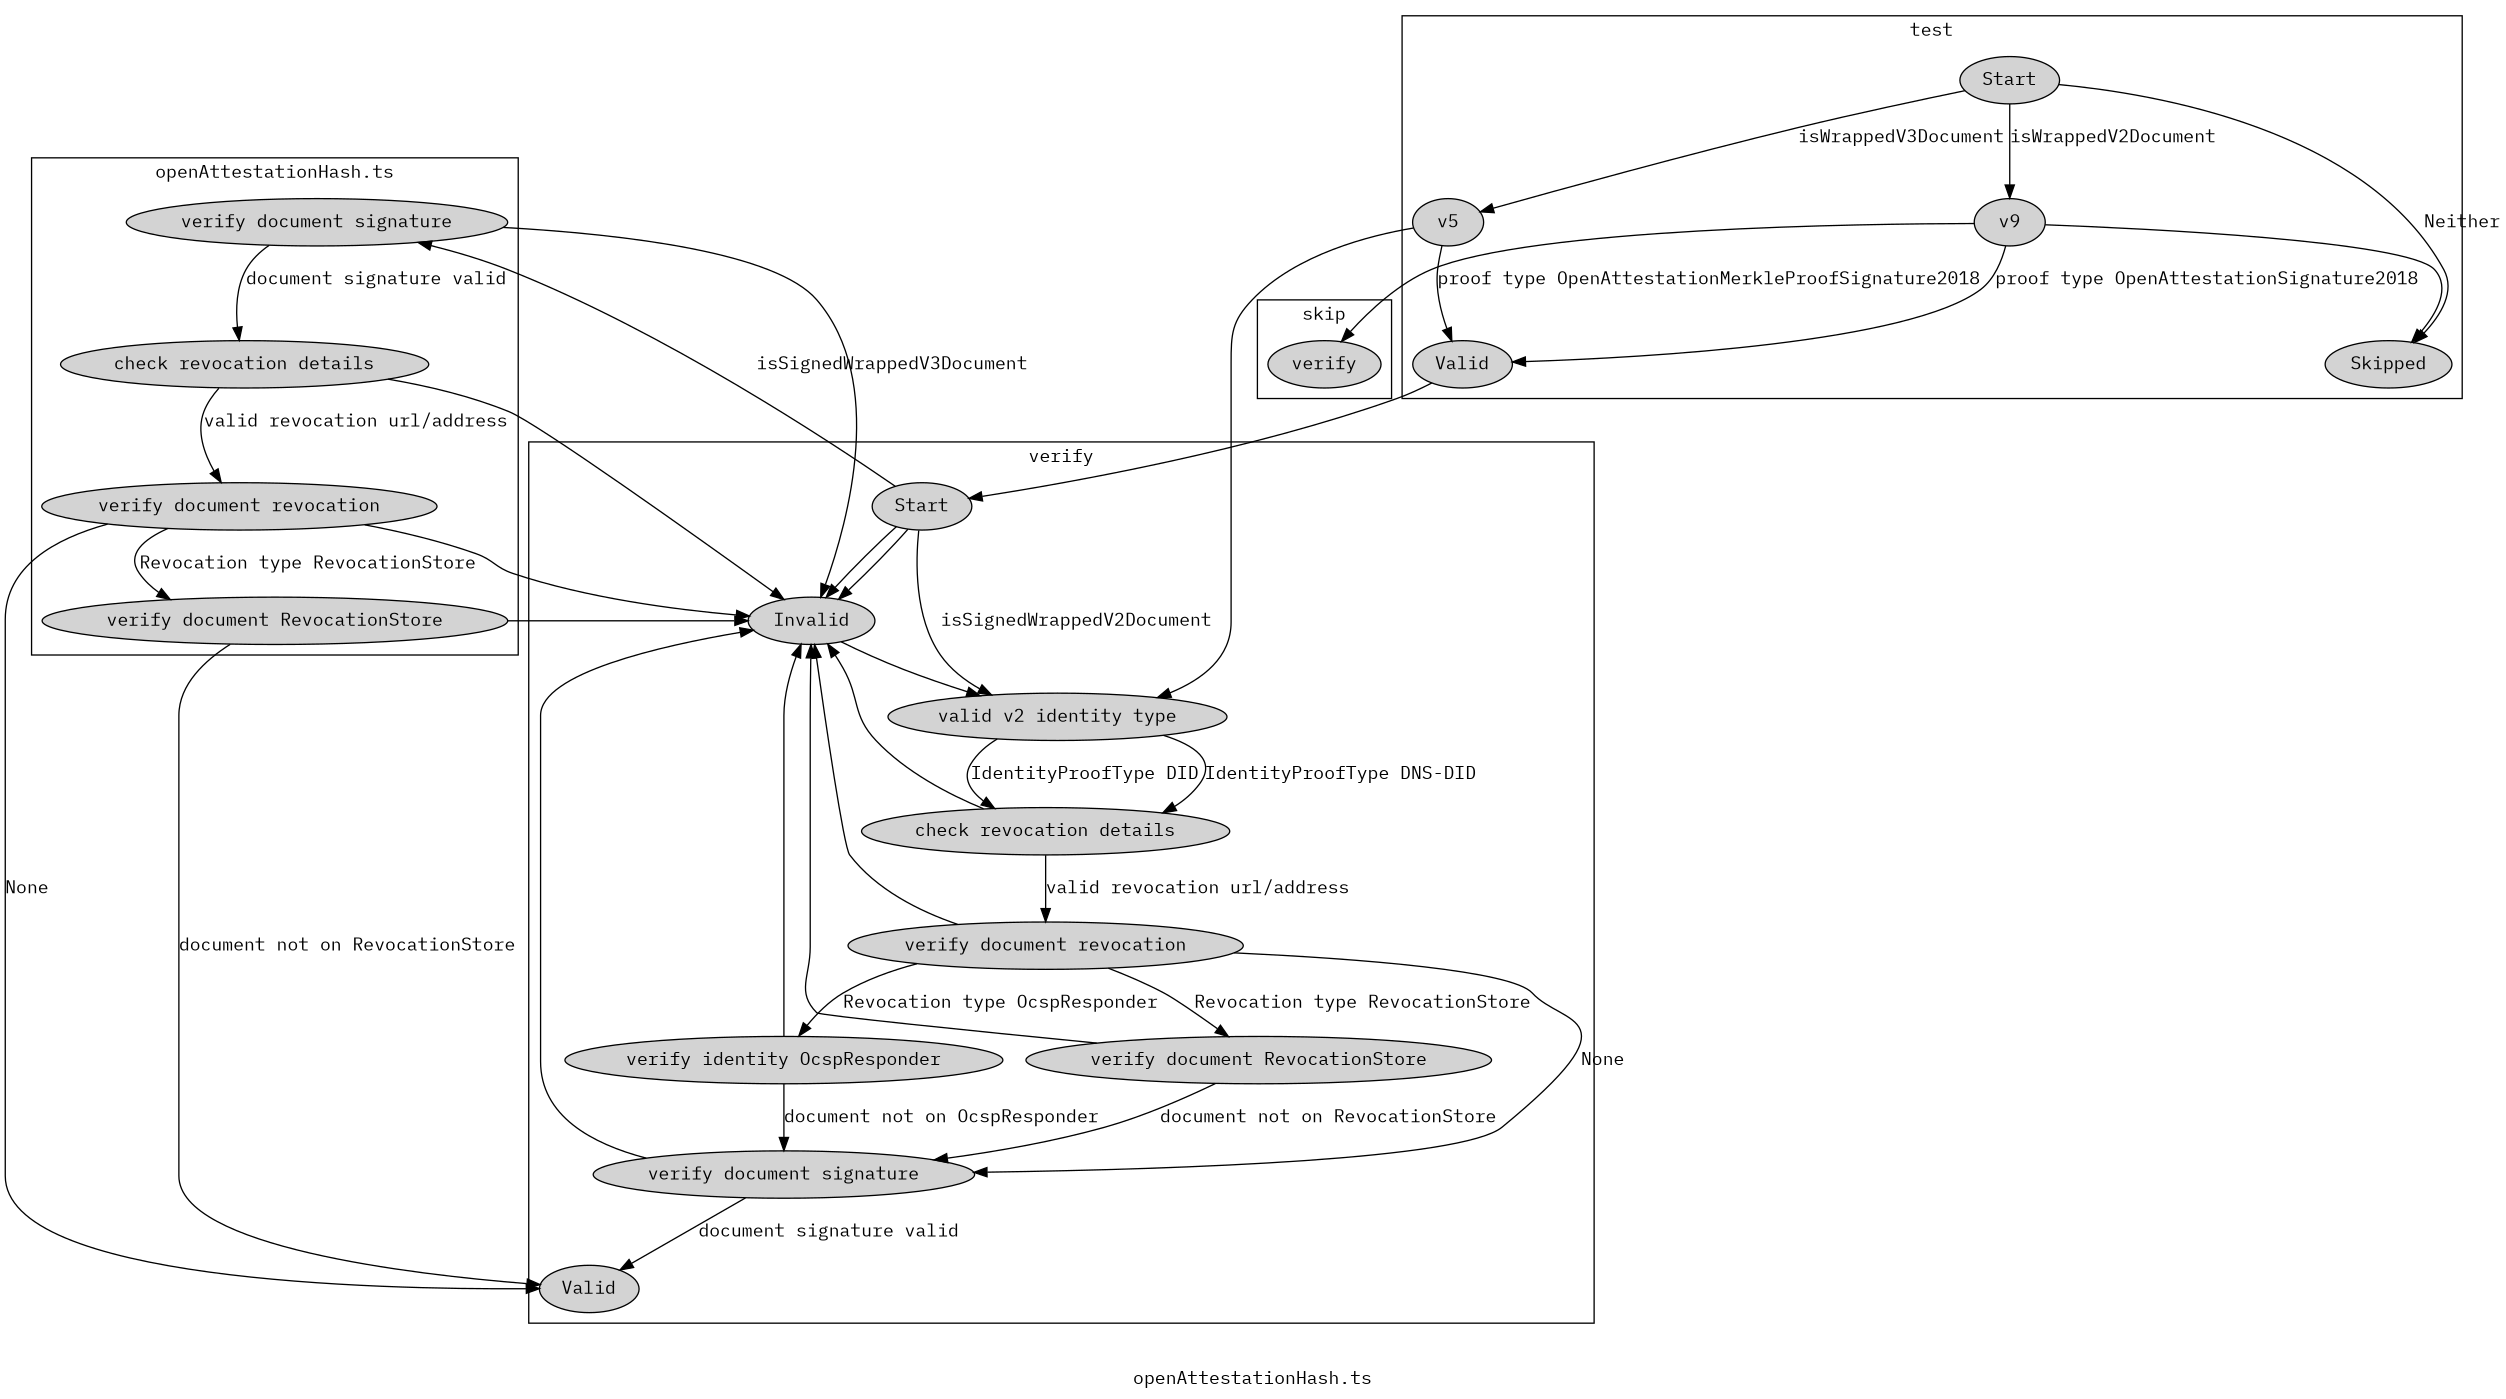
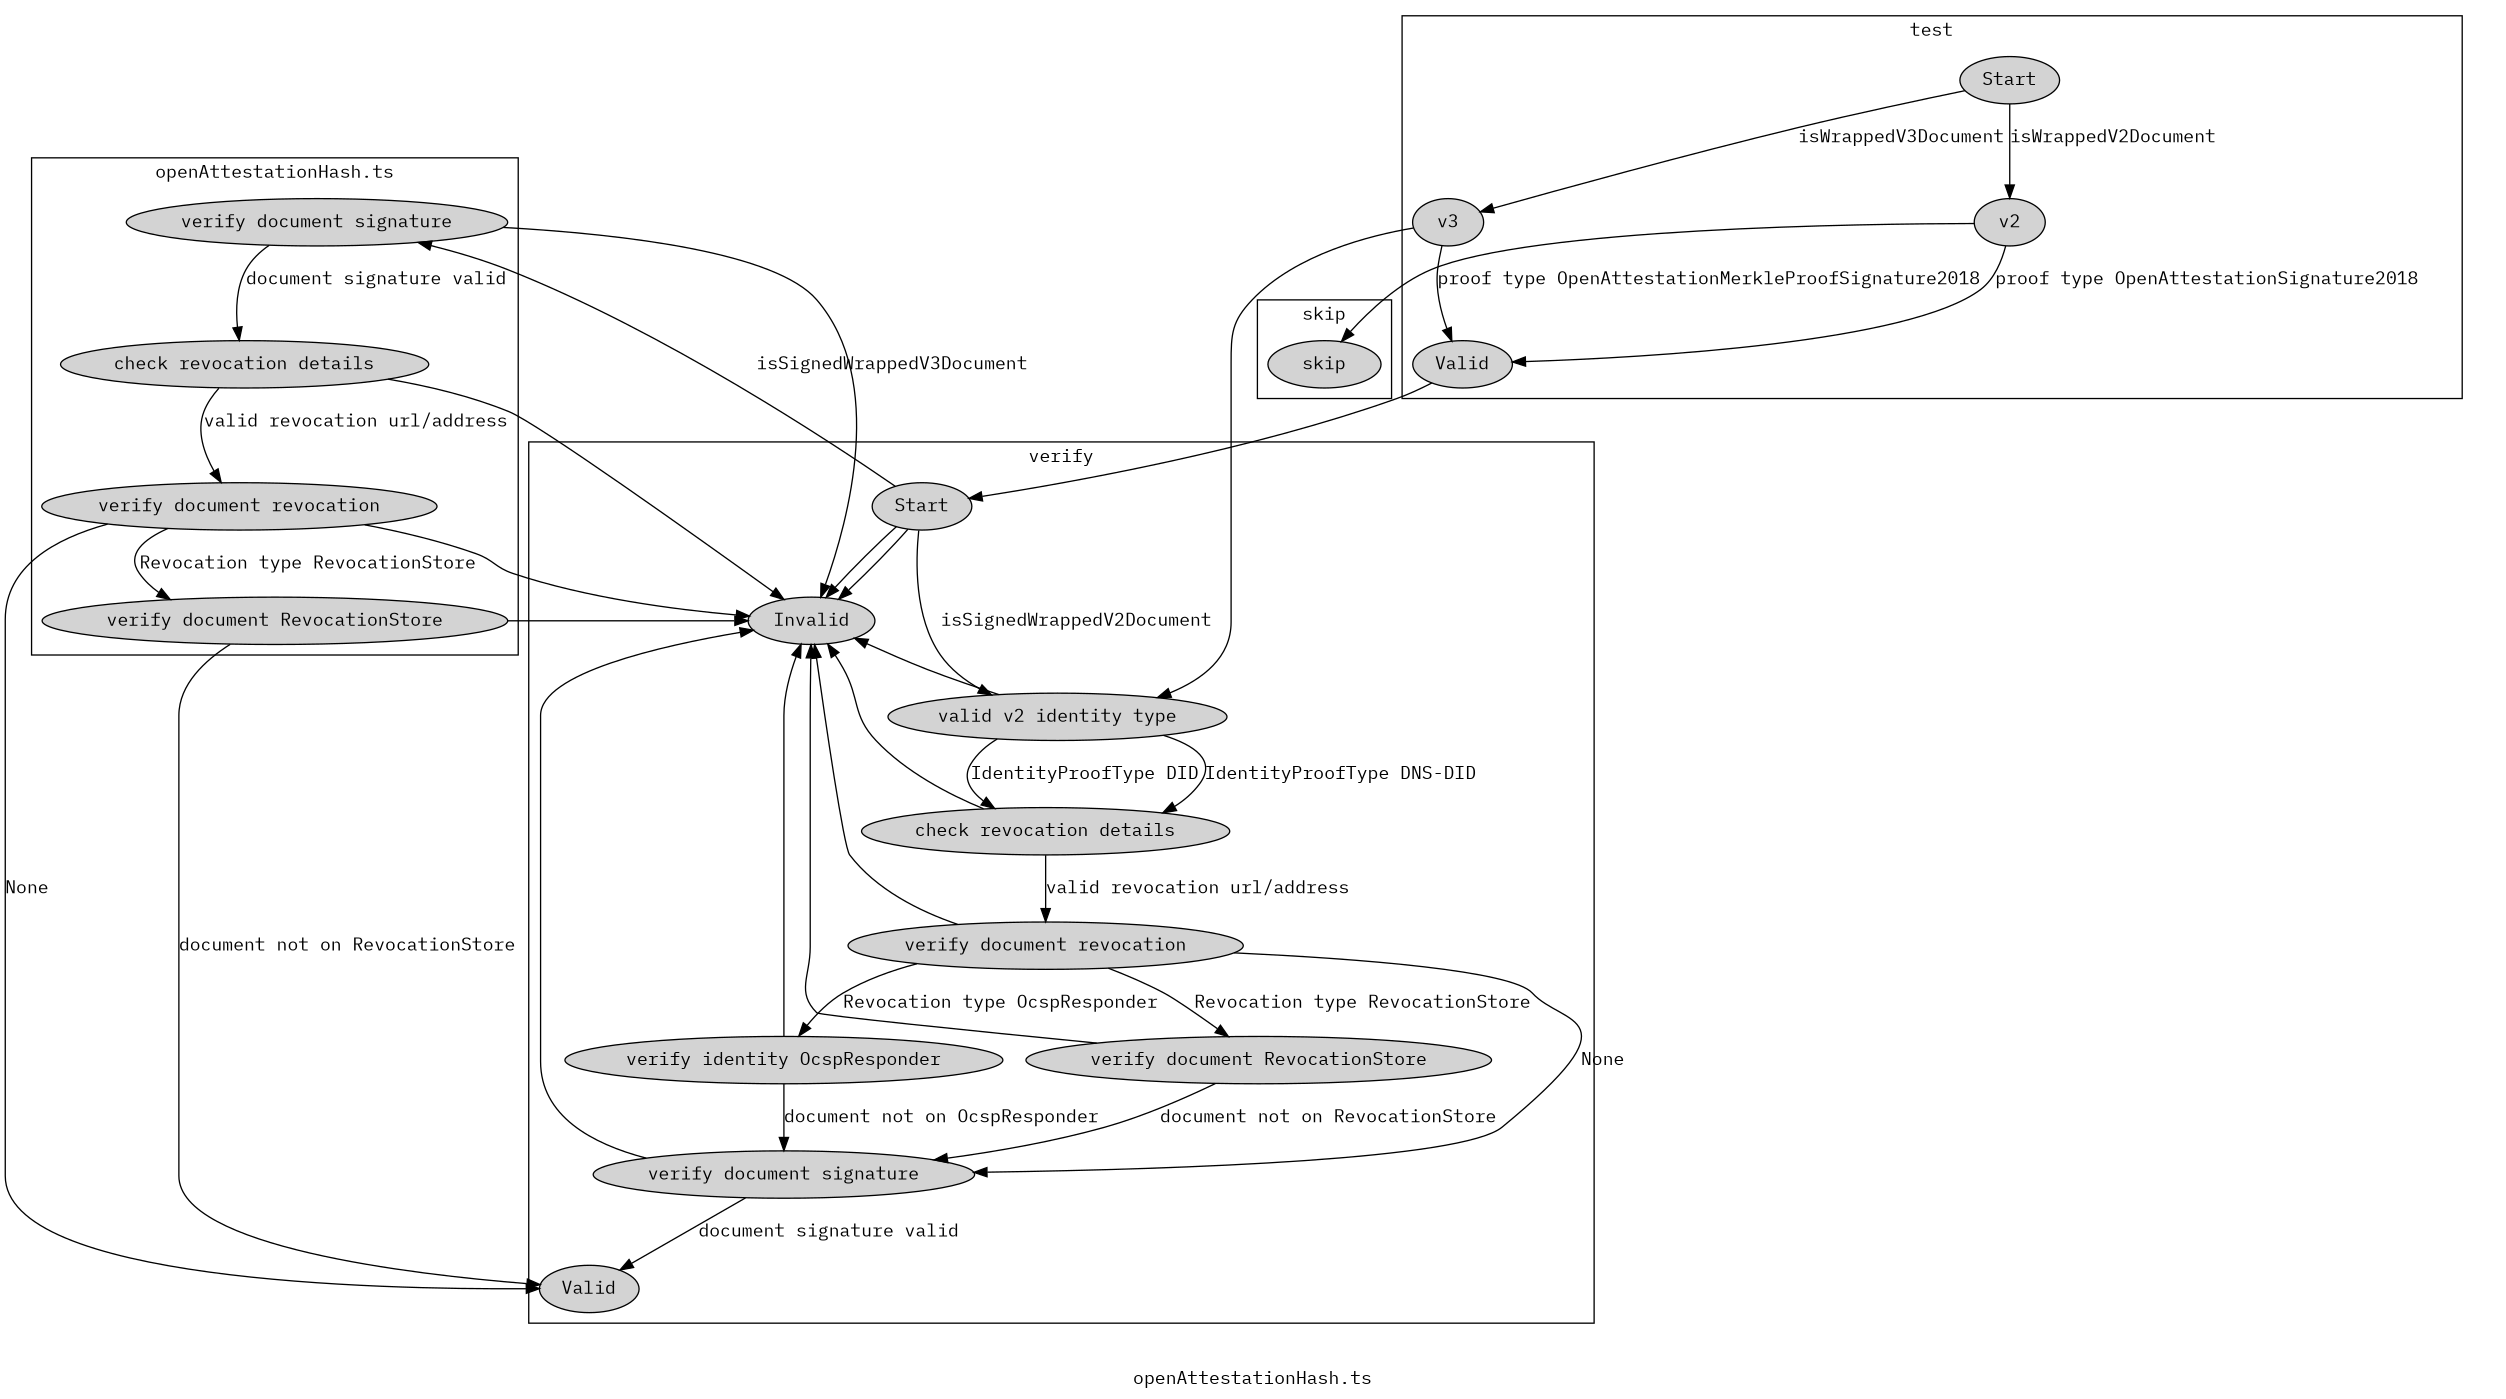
node "v5": label "v5" -> "v3"
node "v9": label "v9" -> "v2"
node "verify": label "verify" -> "skip"
node "Skipped": removed
edge "Invalid" -> "valid v2 identity type": reversed
